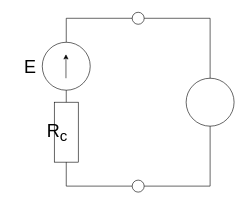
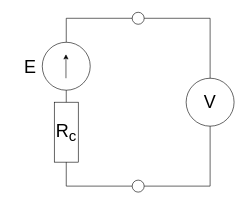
node "V": added
node "Rc": moved (57, 132) -> (66, 132)
